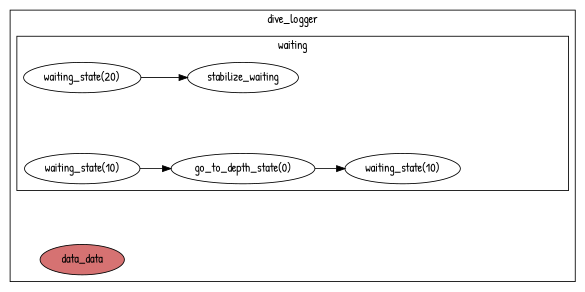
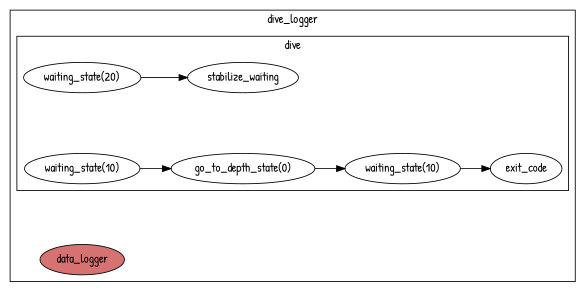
cluster "waiting": label "waiting" -> "dive"
node "exit_code": added
node "data_data": label "data_data" -> "data_logger"
